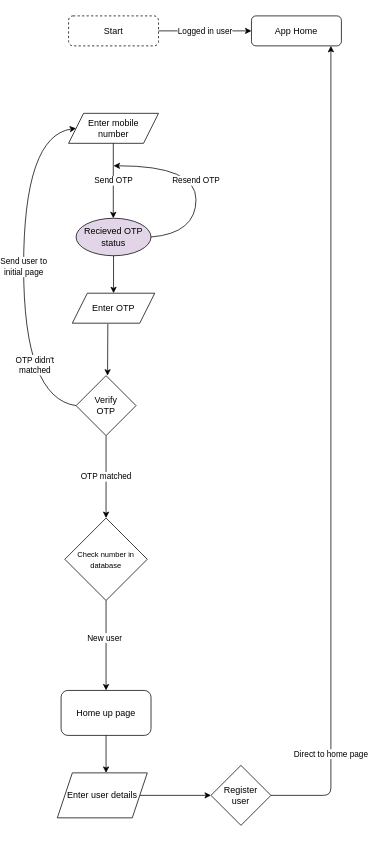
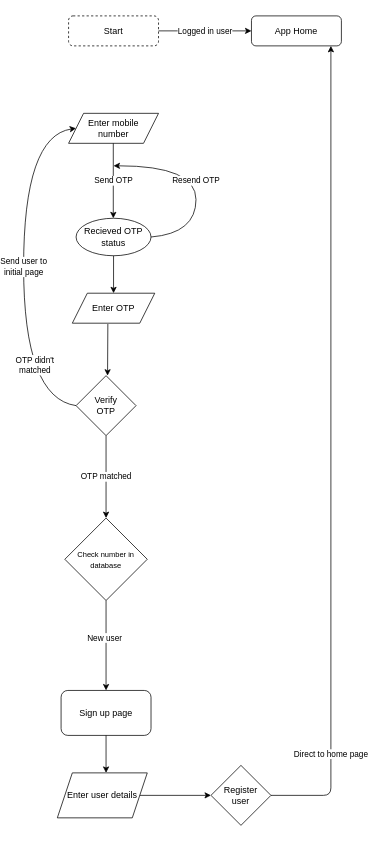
node "Recieved OTP status": fillcolor #e1d5e7 -> #ffffff
node "Home up page": label "Home up page" -> "Sign up page"
